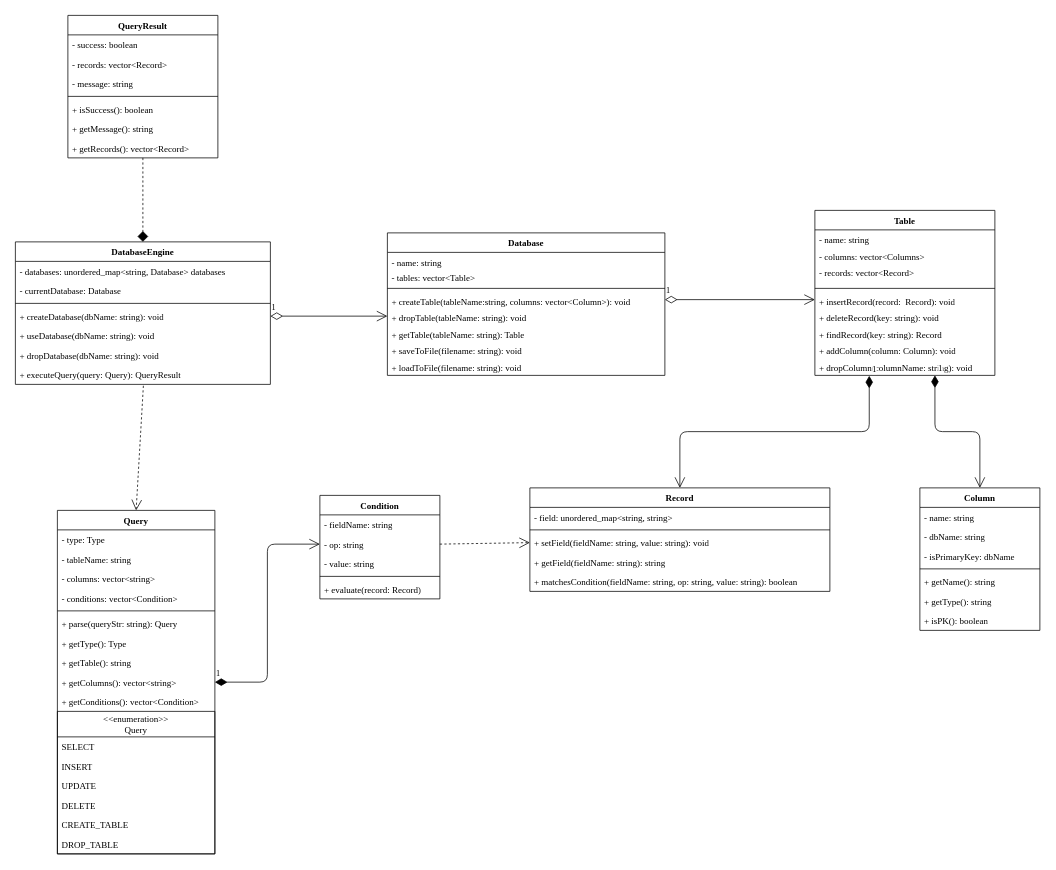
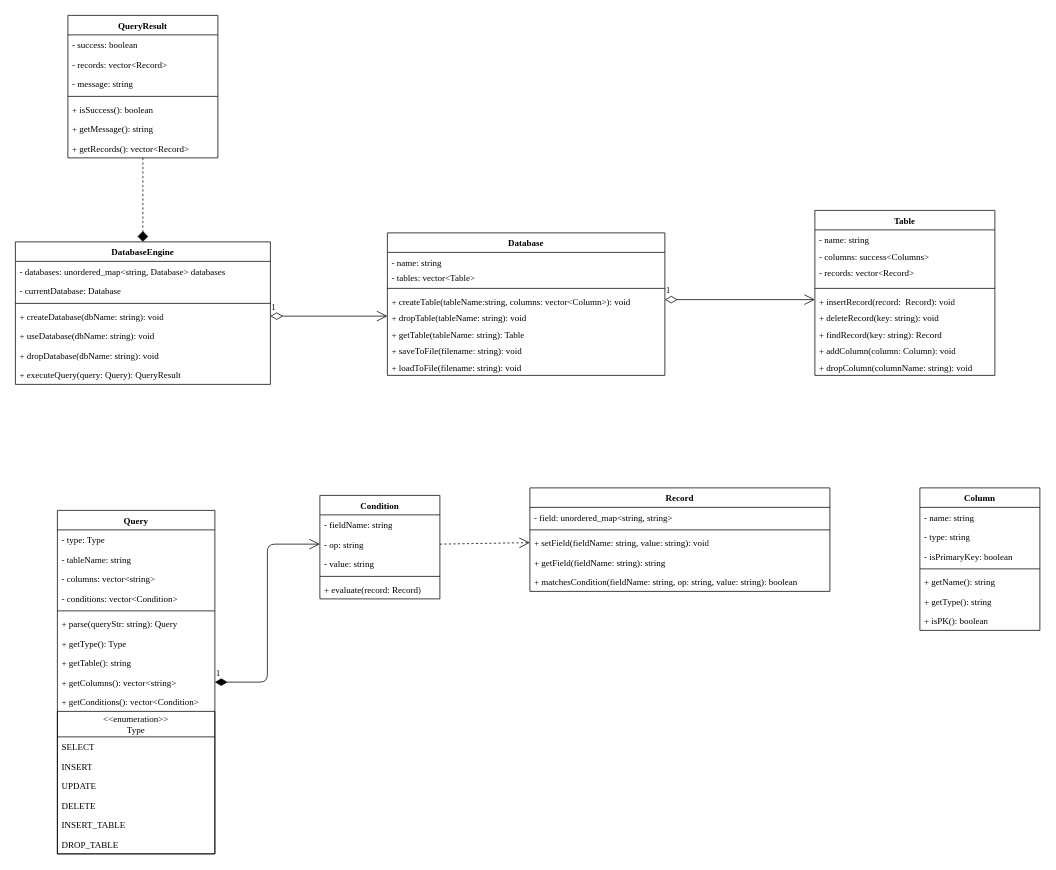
node "- columns: vector<Columns>": label "- columns: vector<Columns>" -> "- columns: success<Columns>"
edge "+ dropColumn(columnName: string): void" -- "Record": removed, label "1"
edge "+ dropColumn(columnName: string): void" -- "Column": removed, label "1"
edge "+ executeQuery(query: Query): QueryResult" -> "Query": removed
node "- dbName: string": label "- dbName: string" -> "- type: string"
node "- isPrimaryKey: dbName": label "- isPrimaryKey: dbName" -> "- isPrimaryKey: boolean"
node "<<enumeration>> Query": label "<<enumeration>> Query" -> "<<enumeration>> Type"
node "CREATE_TABLE": label "CREATE_TABLE" -> "INSERT_TABLE"
